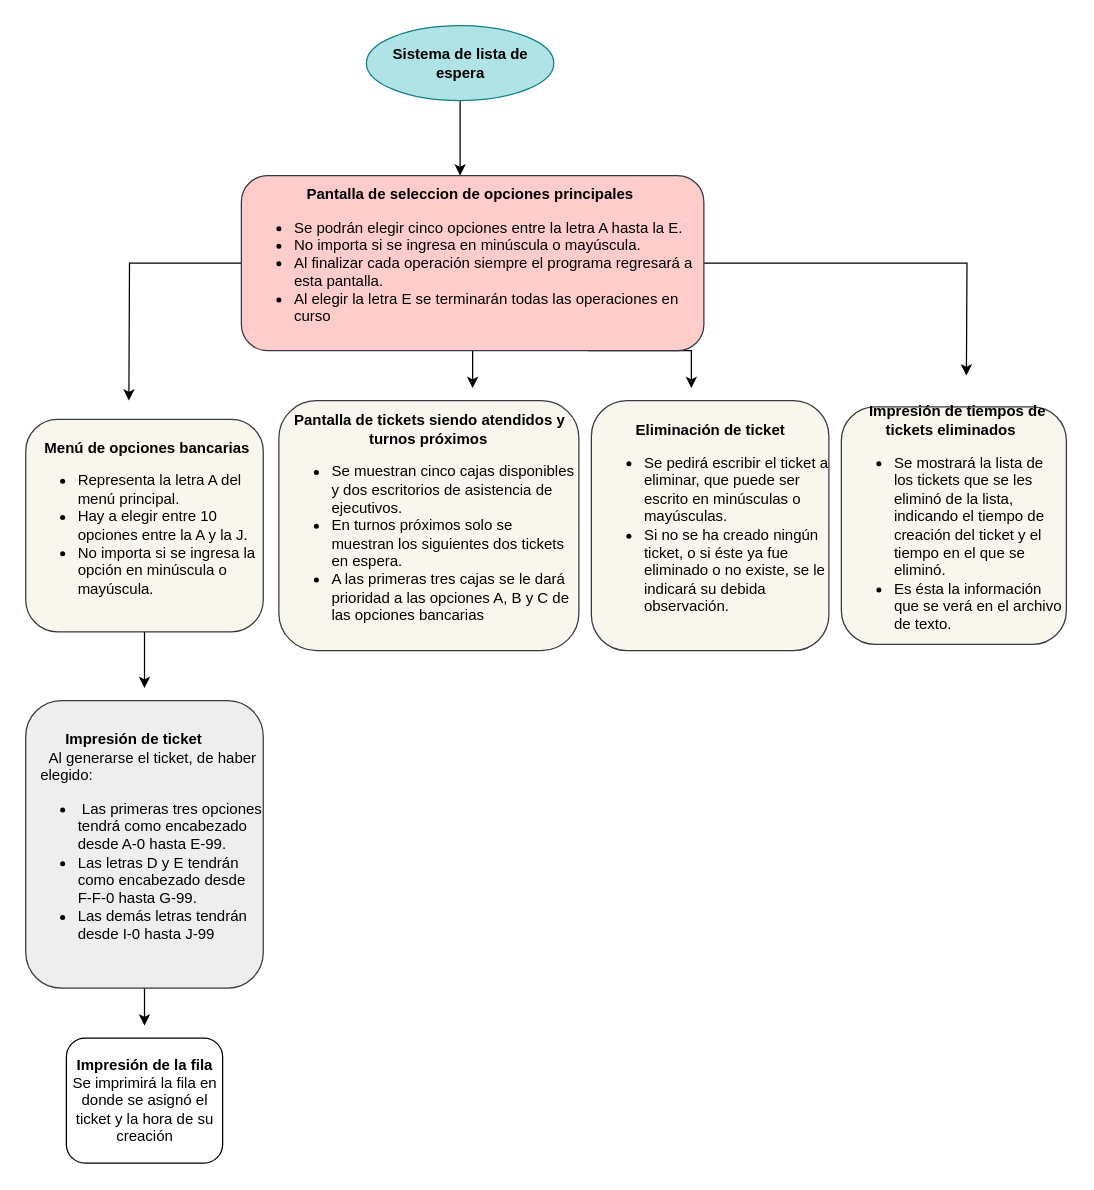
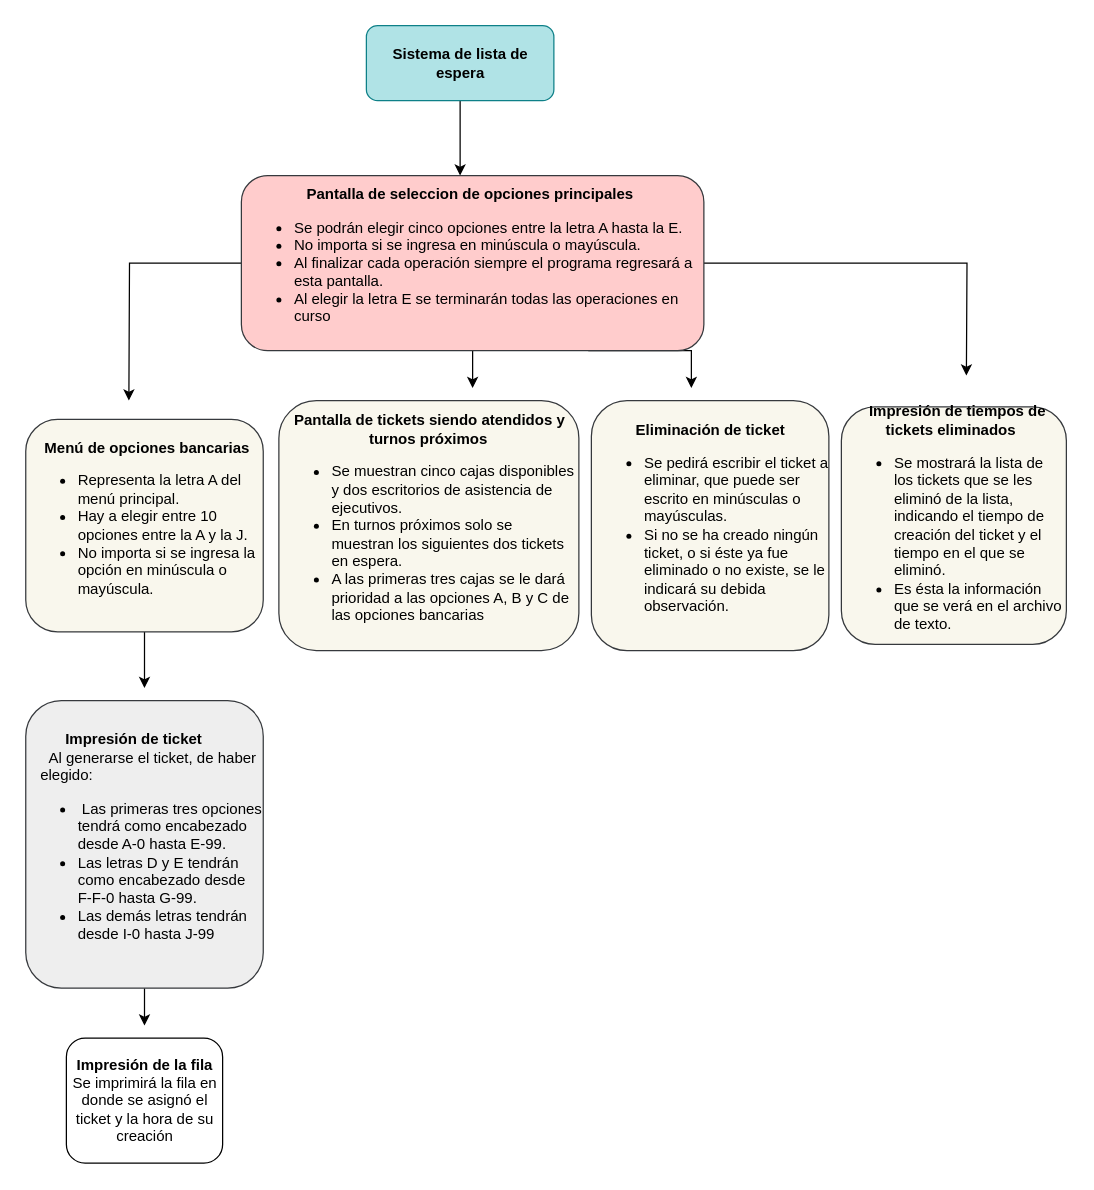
node "Sistema de lista de espera": shape ellipse -> rounded rectangle
